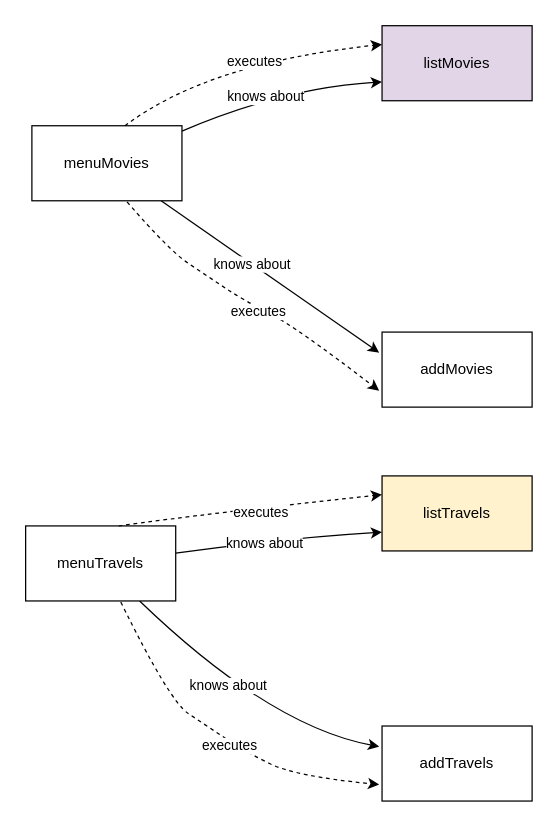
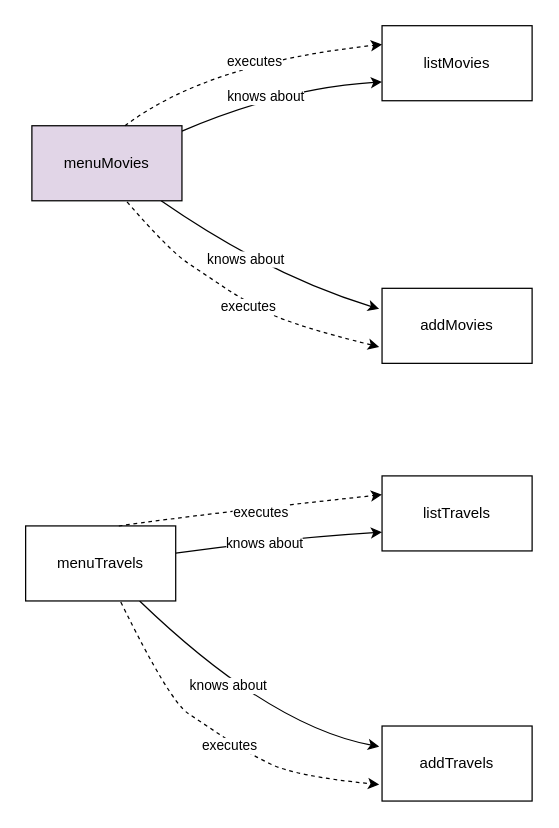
node "listMovies": fillcolor #e1d5e7 -> #ffffff
node "menuMovies": fillcolor #ffffff -> #e1d5e7
node "addMovies": moved (457, 369) -> (457, 326)
node "listTravels": fillcolor #fff2cc -> #ffffff
